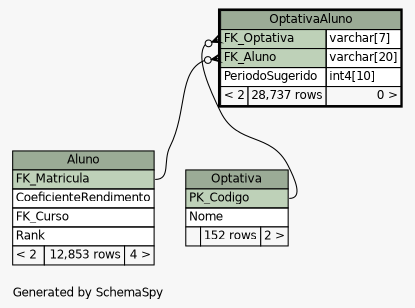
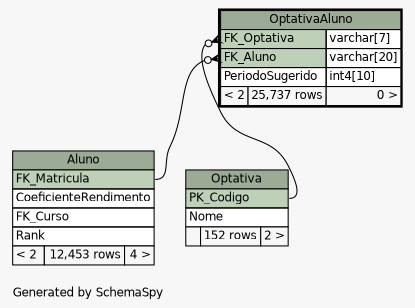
node "OptativaAluno": text "28,737 rows" -> "25,737 rows"
node "Aluno": text "12,853 rows" -> "12,453 rows"
